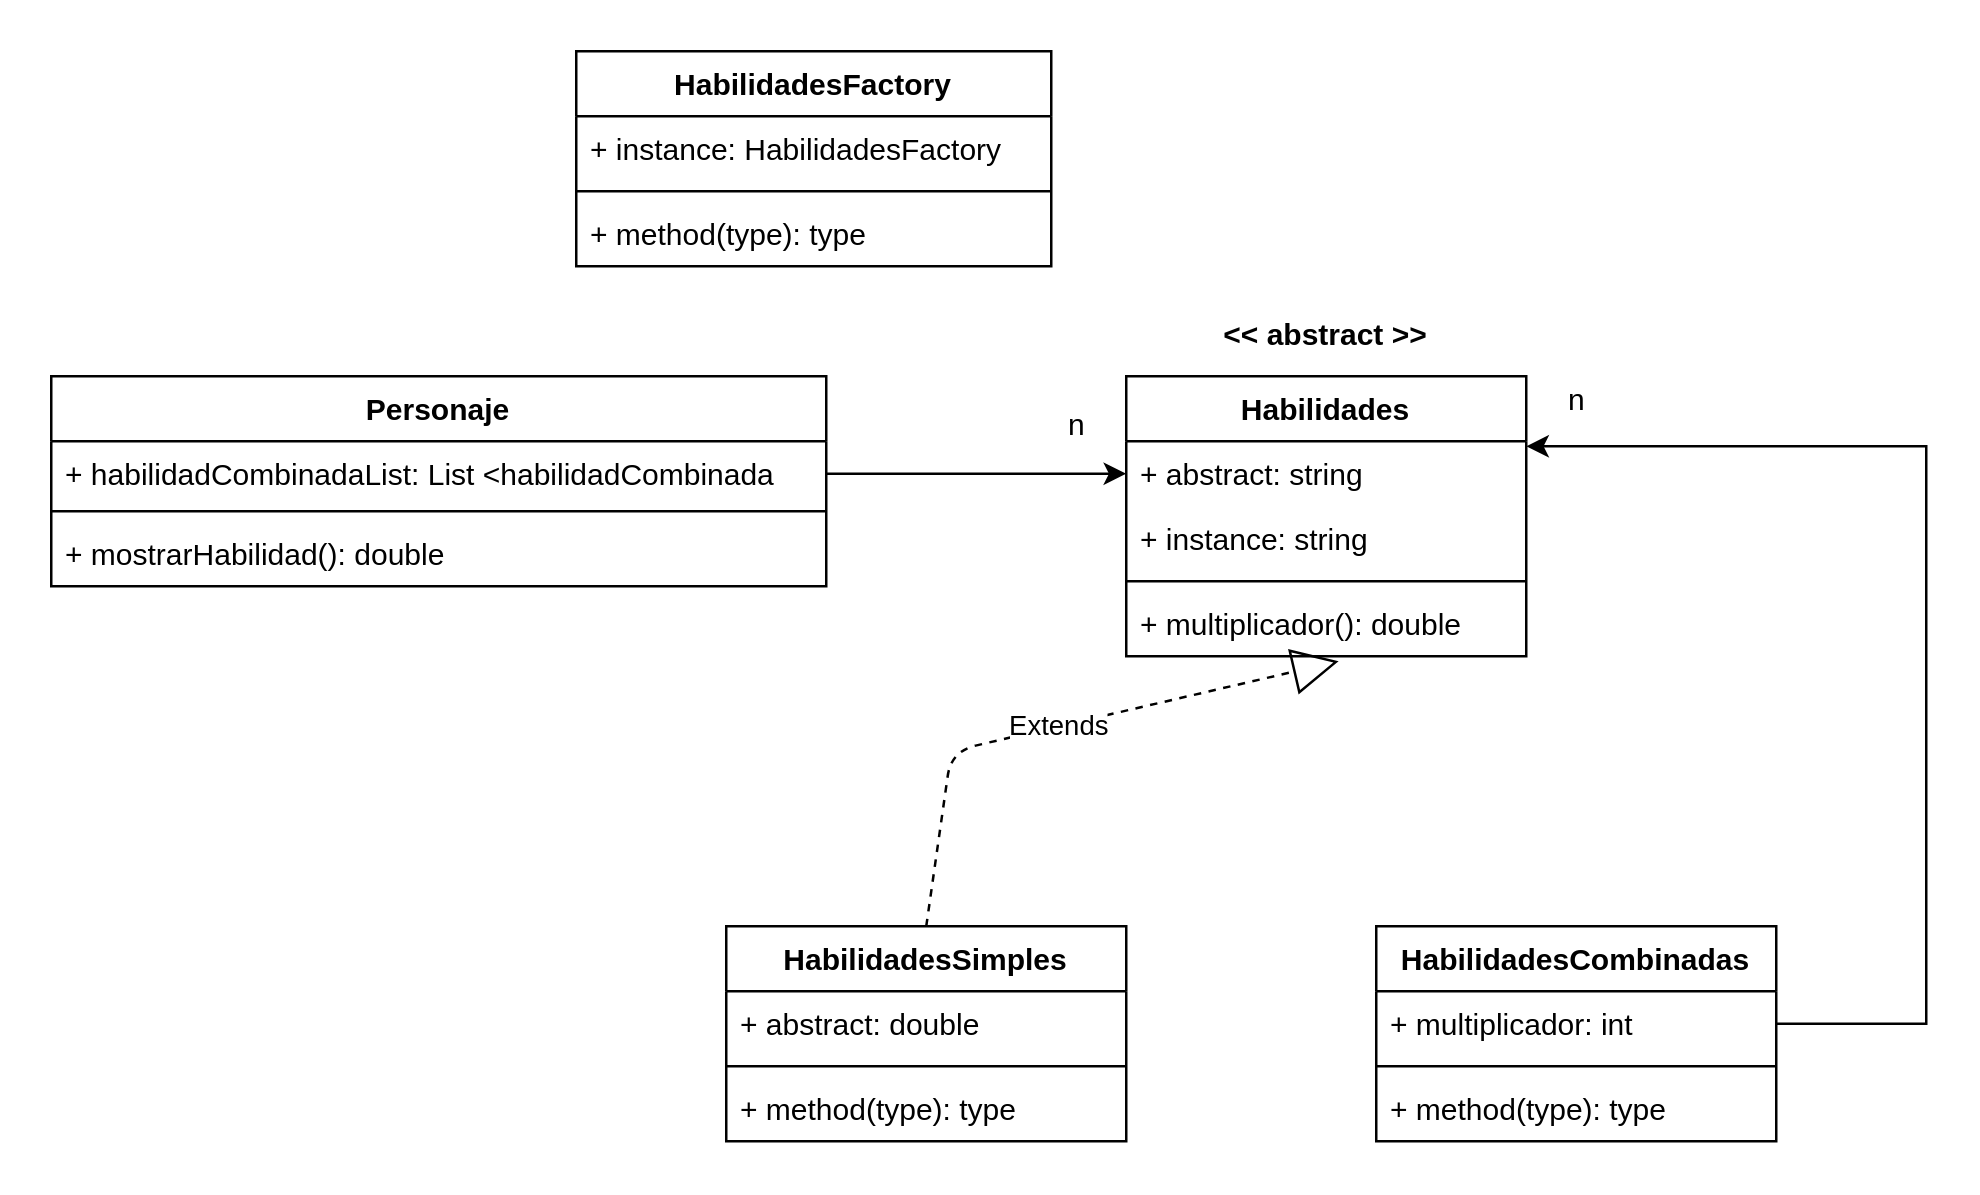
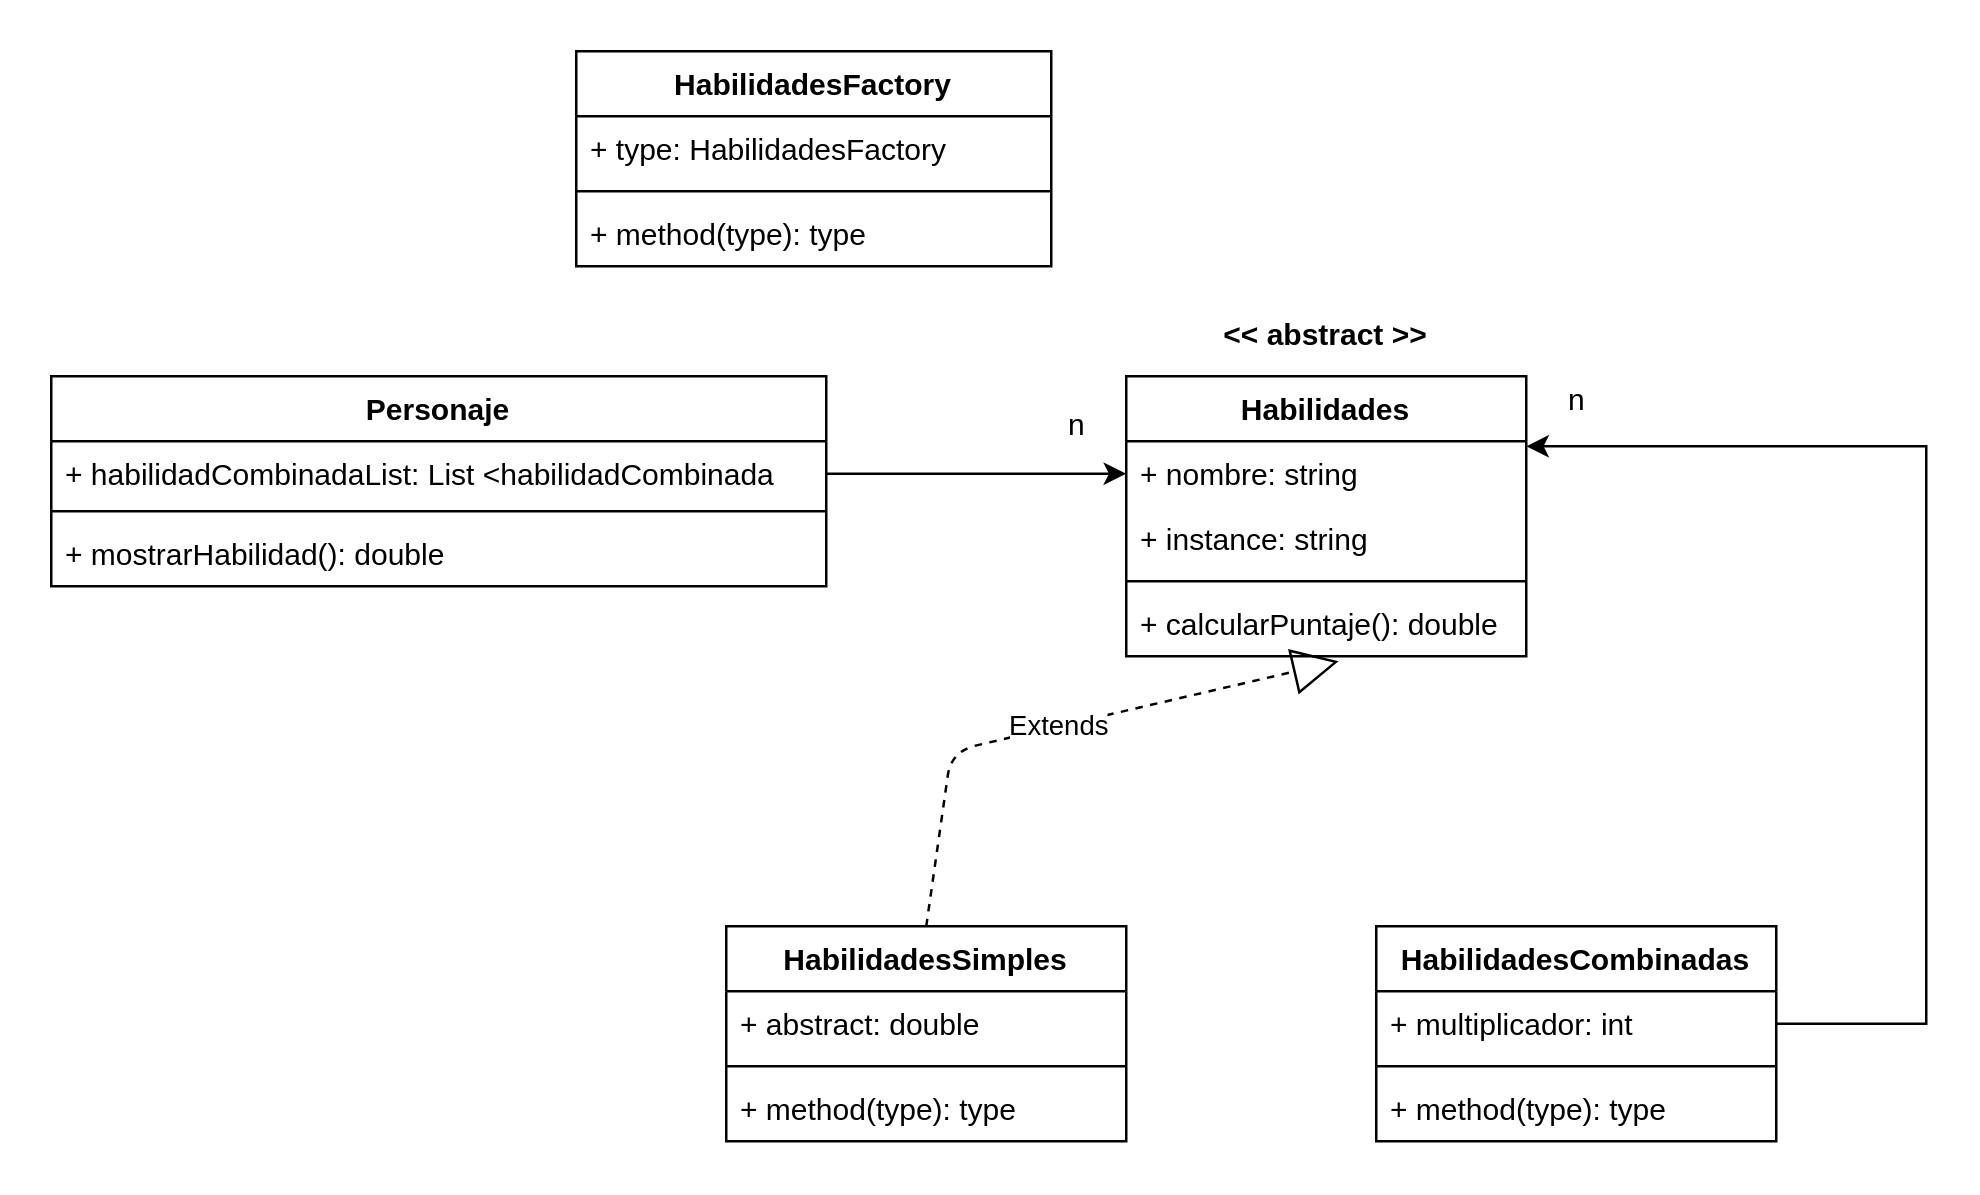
node "+ instance: HabilidadesFactory": label "+ instance: HabilidadesFactory" -> "+ type: HabilidadesFactory"
node "+ abstract: string": label "+ abstract: string" -> "+ nombre: string"
node "+ multiplicador(): double": label "+ multiplicador(): double" -> "+ calcularPuntaje(): double"
